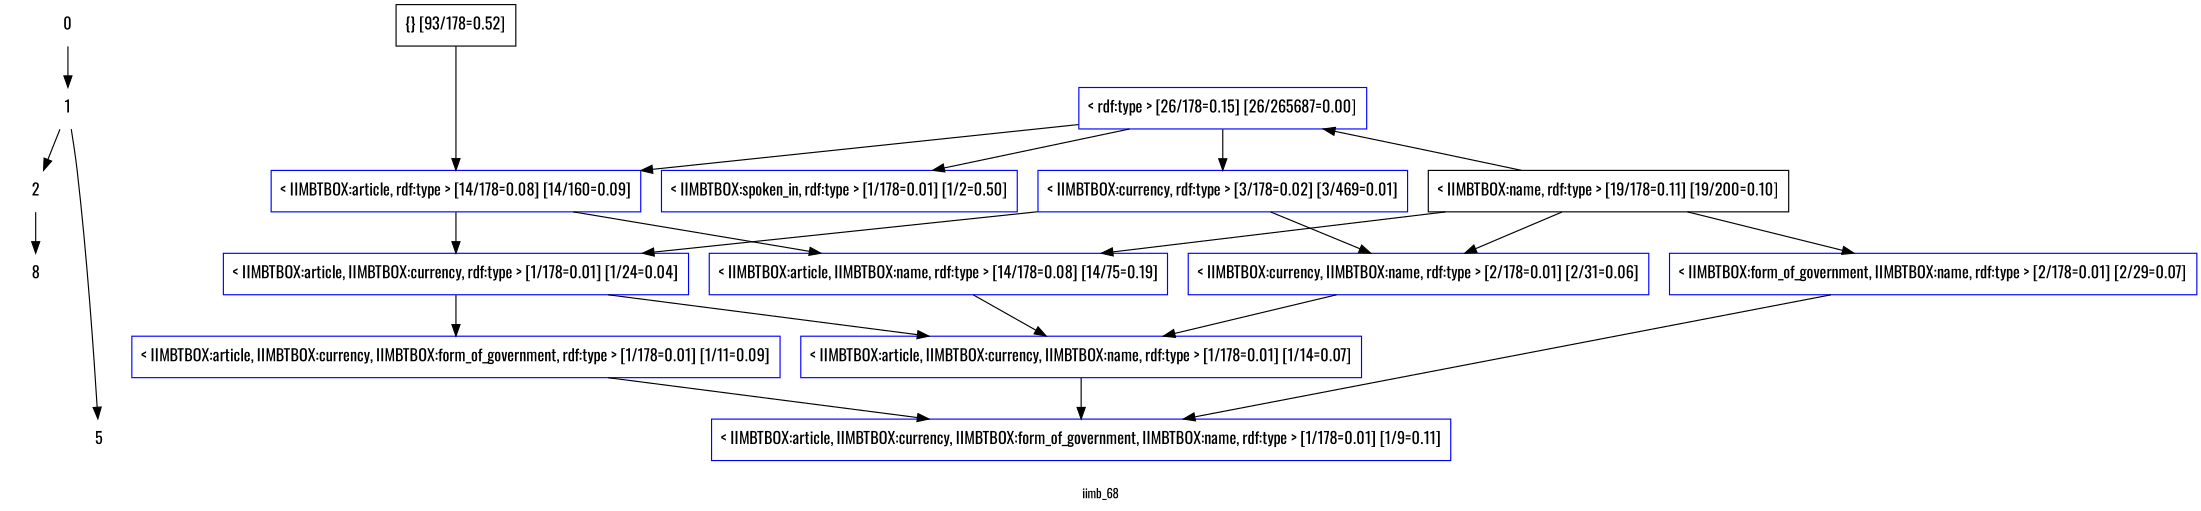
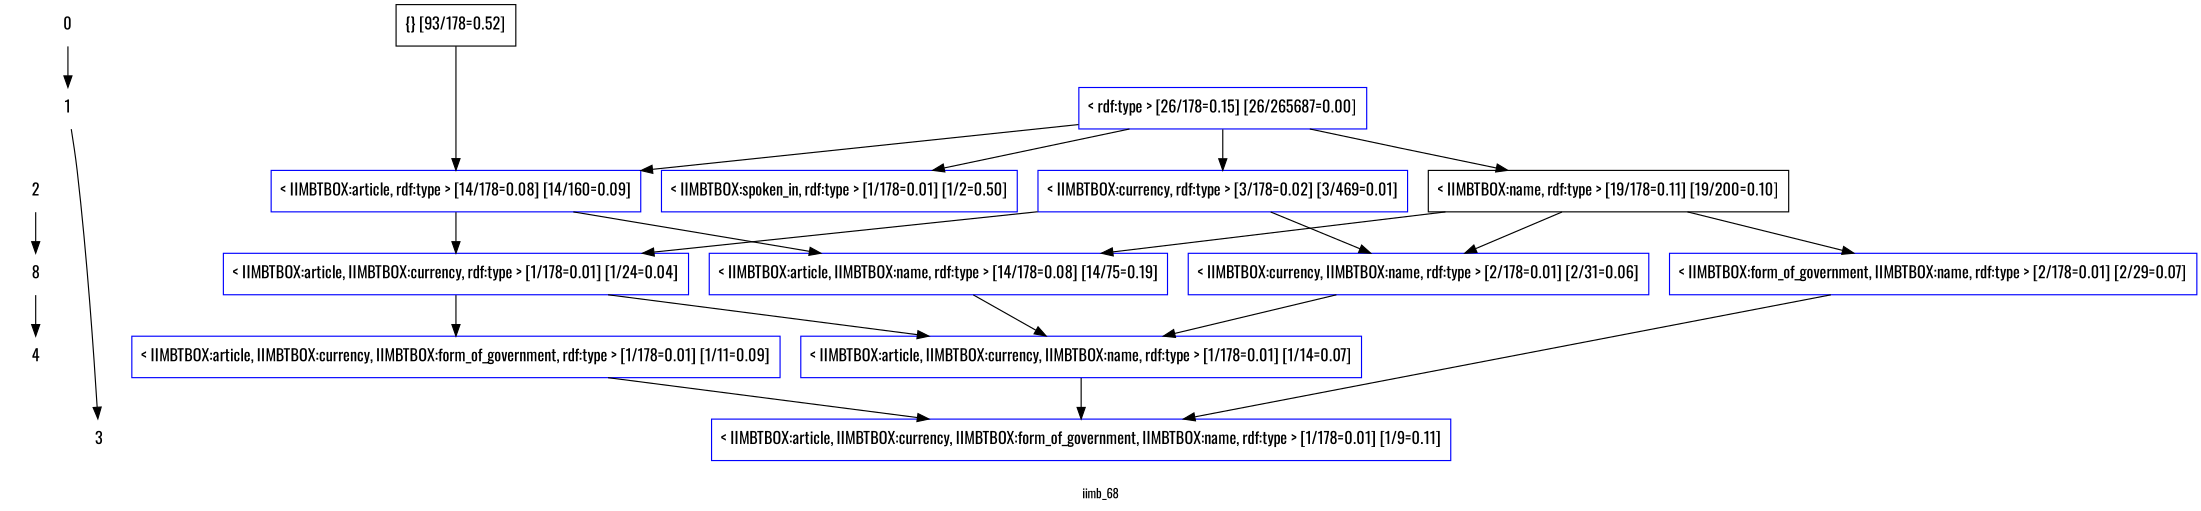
edge "1" -> "2": removed
edge "< IIMBTBOX:name, rdf:type > [19/178=0.11] [19/200=0.10]" -> "< rdf:type > [26/178=0.15] [26/265687=0.00]": reversed
node "4": added
node "5": label "5" -> "3"
